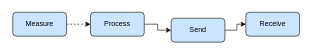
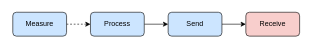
node "Receive": fillcolor #cce5ff -> #f8cecc
node "Send": moved (198, 30) -> (195, 24)
